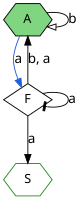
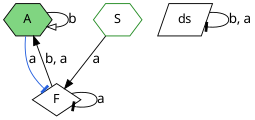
node "ds": added
edge "A" -> "F": arrowhead normal -> tee
edge "F" -> "S": reversed
